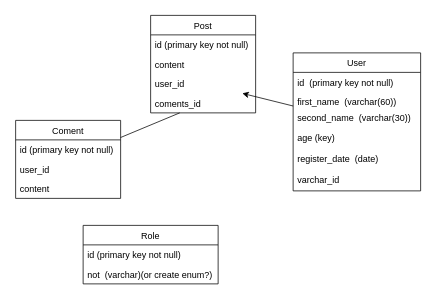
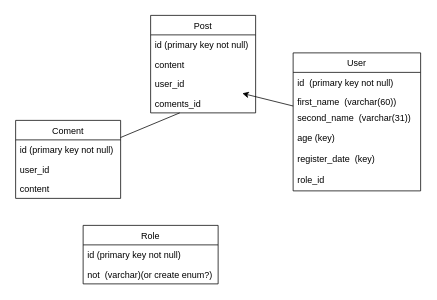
node "second_name (varchar(30))": label "second_name (varchar(30))" -> "second_name (varchar(31))"
node "register_date (date)": label "register_date (date)" -> "register_date (key)"
node "varchar_id": label "varchar_id" -> "role_id"
